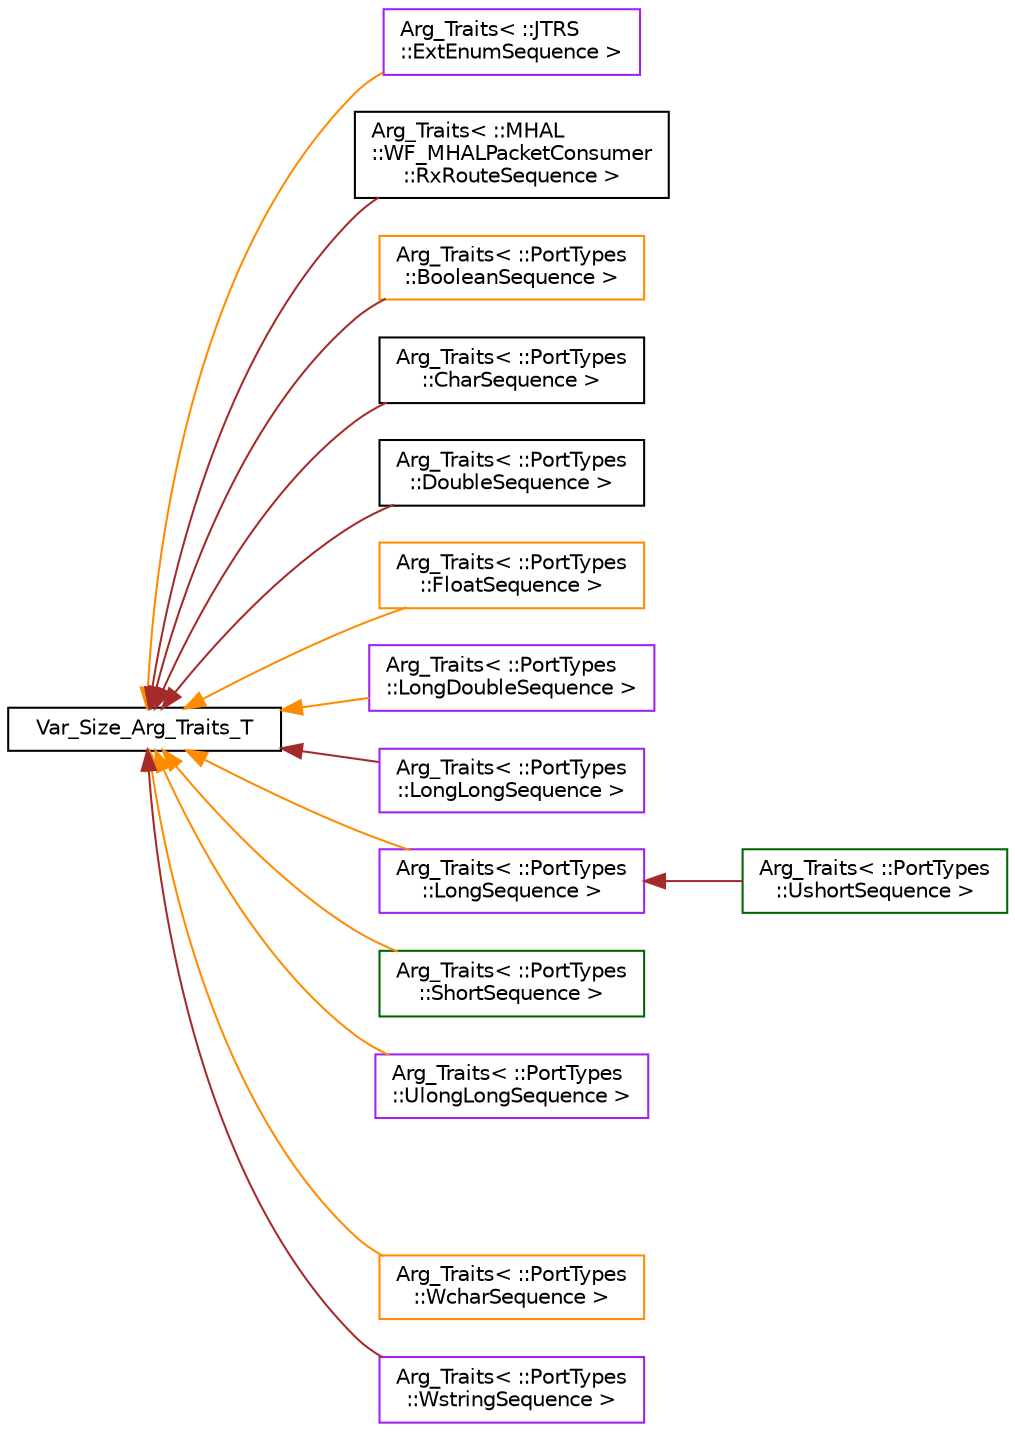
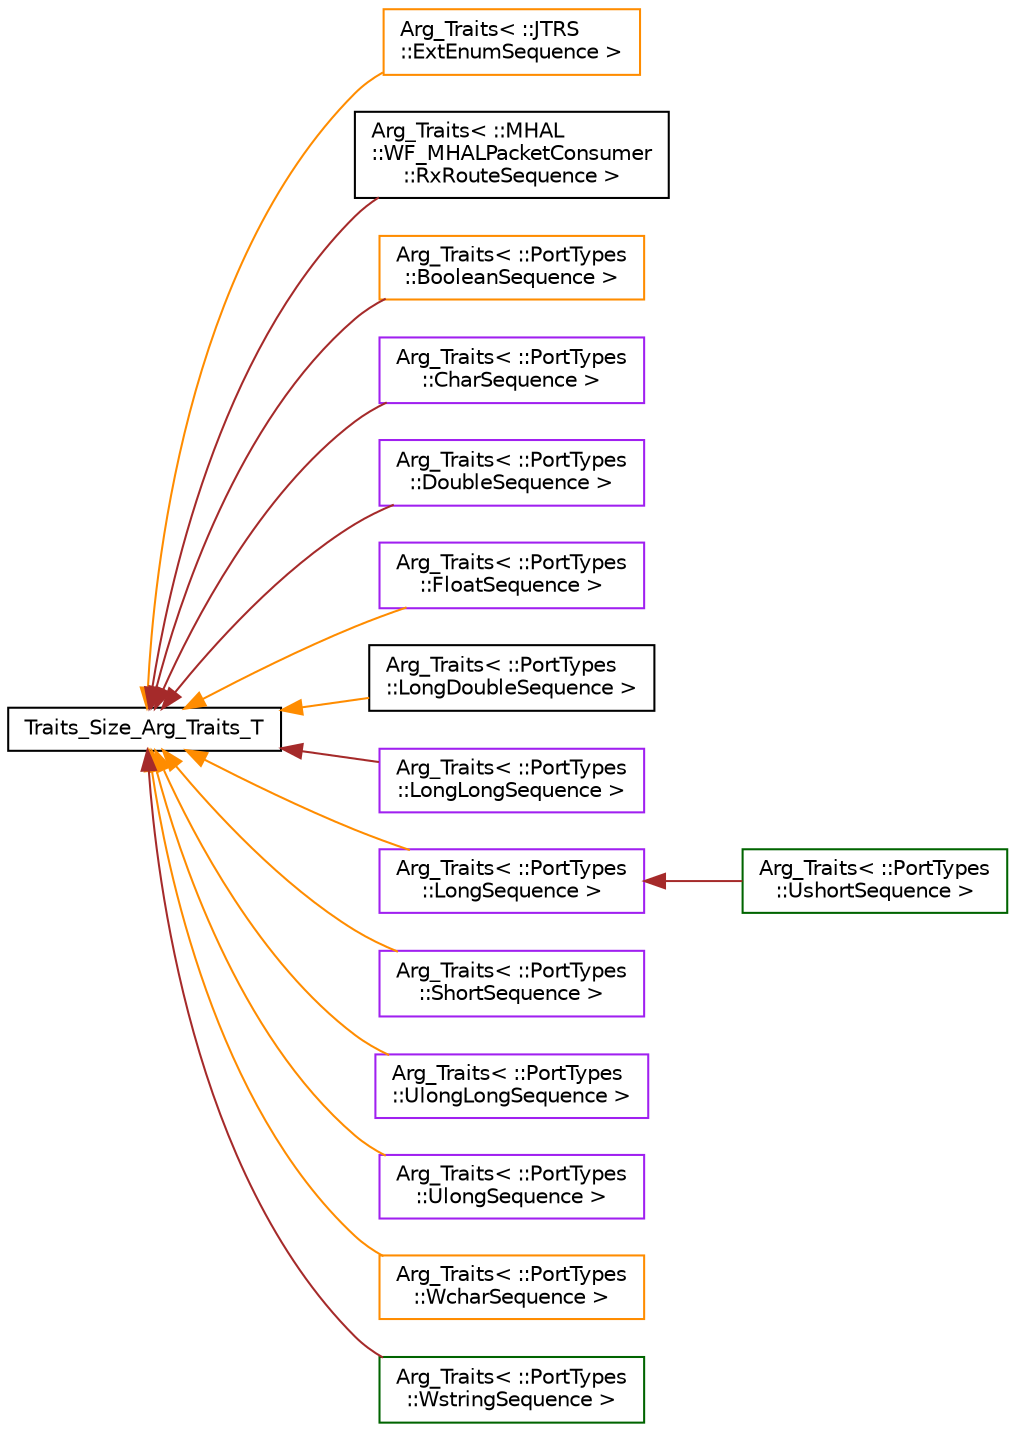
node "Arg_Traits< ::JTRS ::ExtEnumSequence >": color purple -> darkorange
node "Arg_Traits< ::PortTypes ::CharSequence >": color black -> purple
node "Arg_Traits< ::PortTypes ::DoubleSequence >": color black -> purple
node "Arg_Traits< ::PortTypes ::FloatSequence >": color darkorange -> purple
node "Arg_Traits< ::PortTypes ::LongDoubleSequence >": color purple -> black
node "Var_Size_Arg_Traits_T": label "Var_Size_Arg_Traits_T" -> "Traits_Size_Arg_Traits_T"
node "Arg_Traits< ::PortTypes ::ShortSequence >": color darkgreen -> purple
node "Arg_Traits< ::PortTypes ::UlongSequence >": added
node "Arg_Traits< ::PortTypes ::WstringSequence >": color purple -> darkgreen
